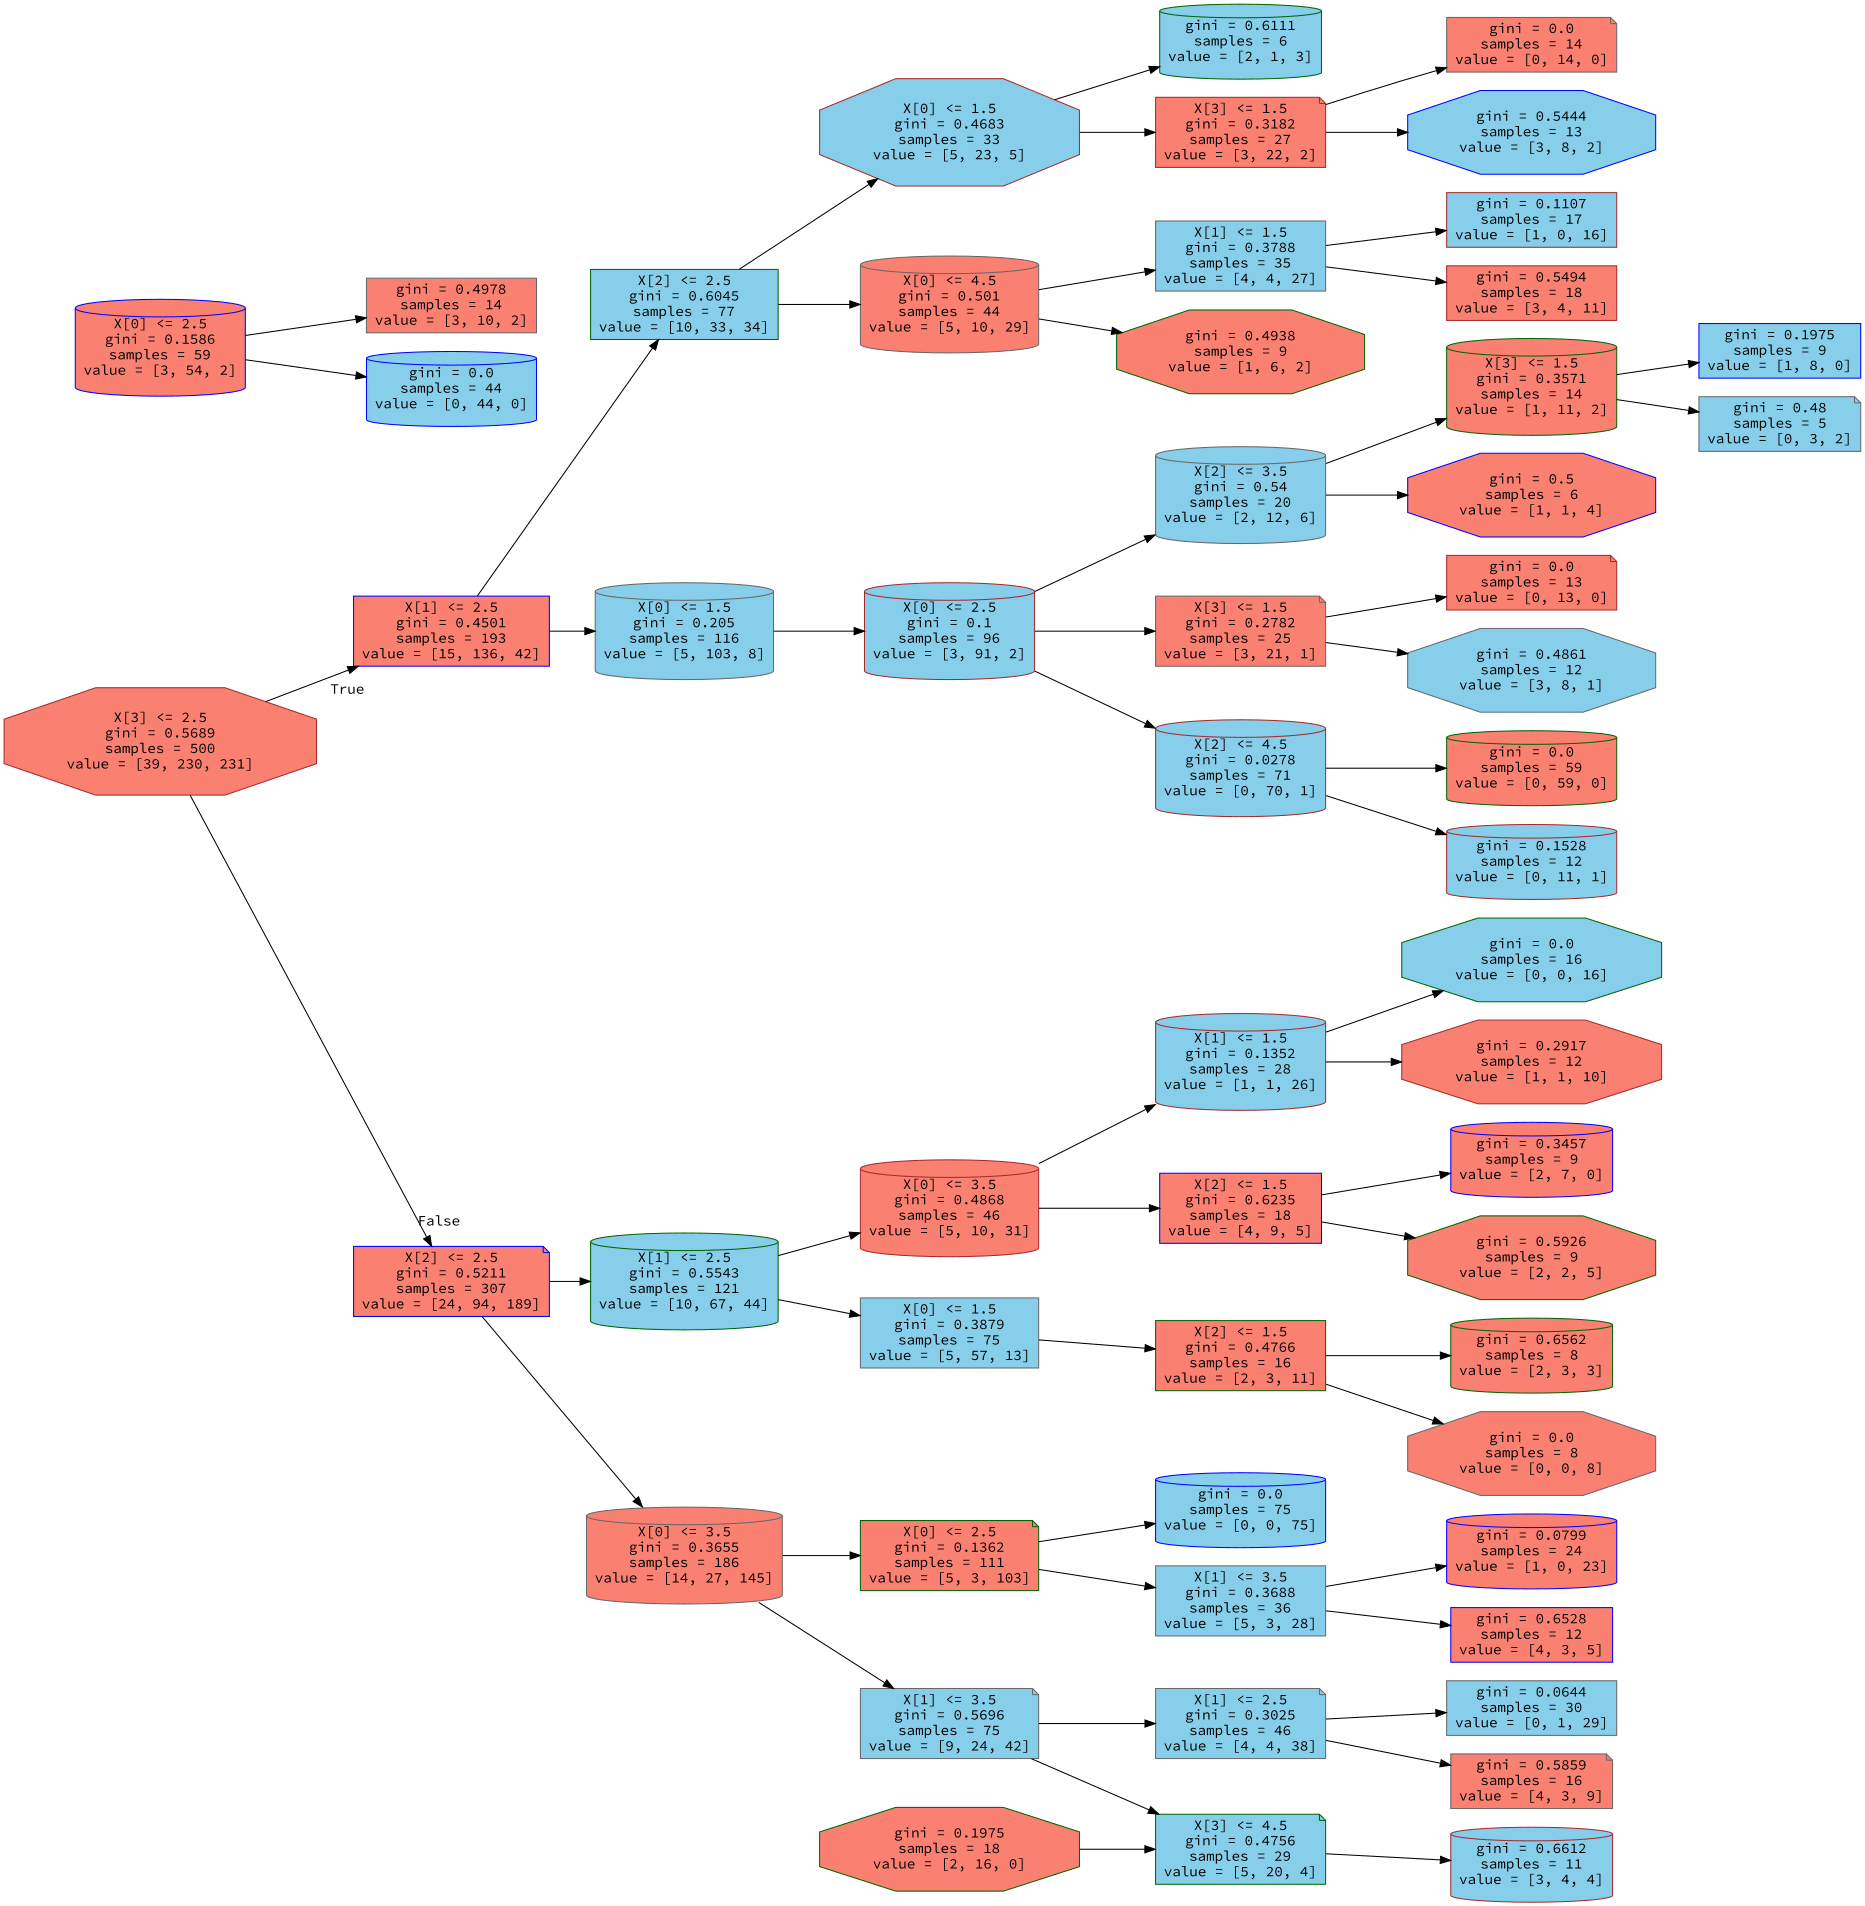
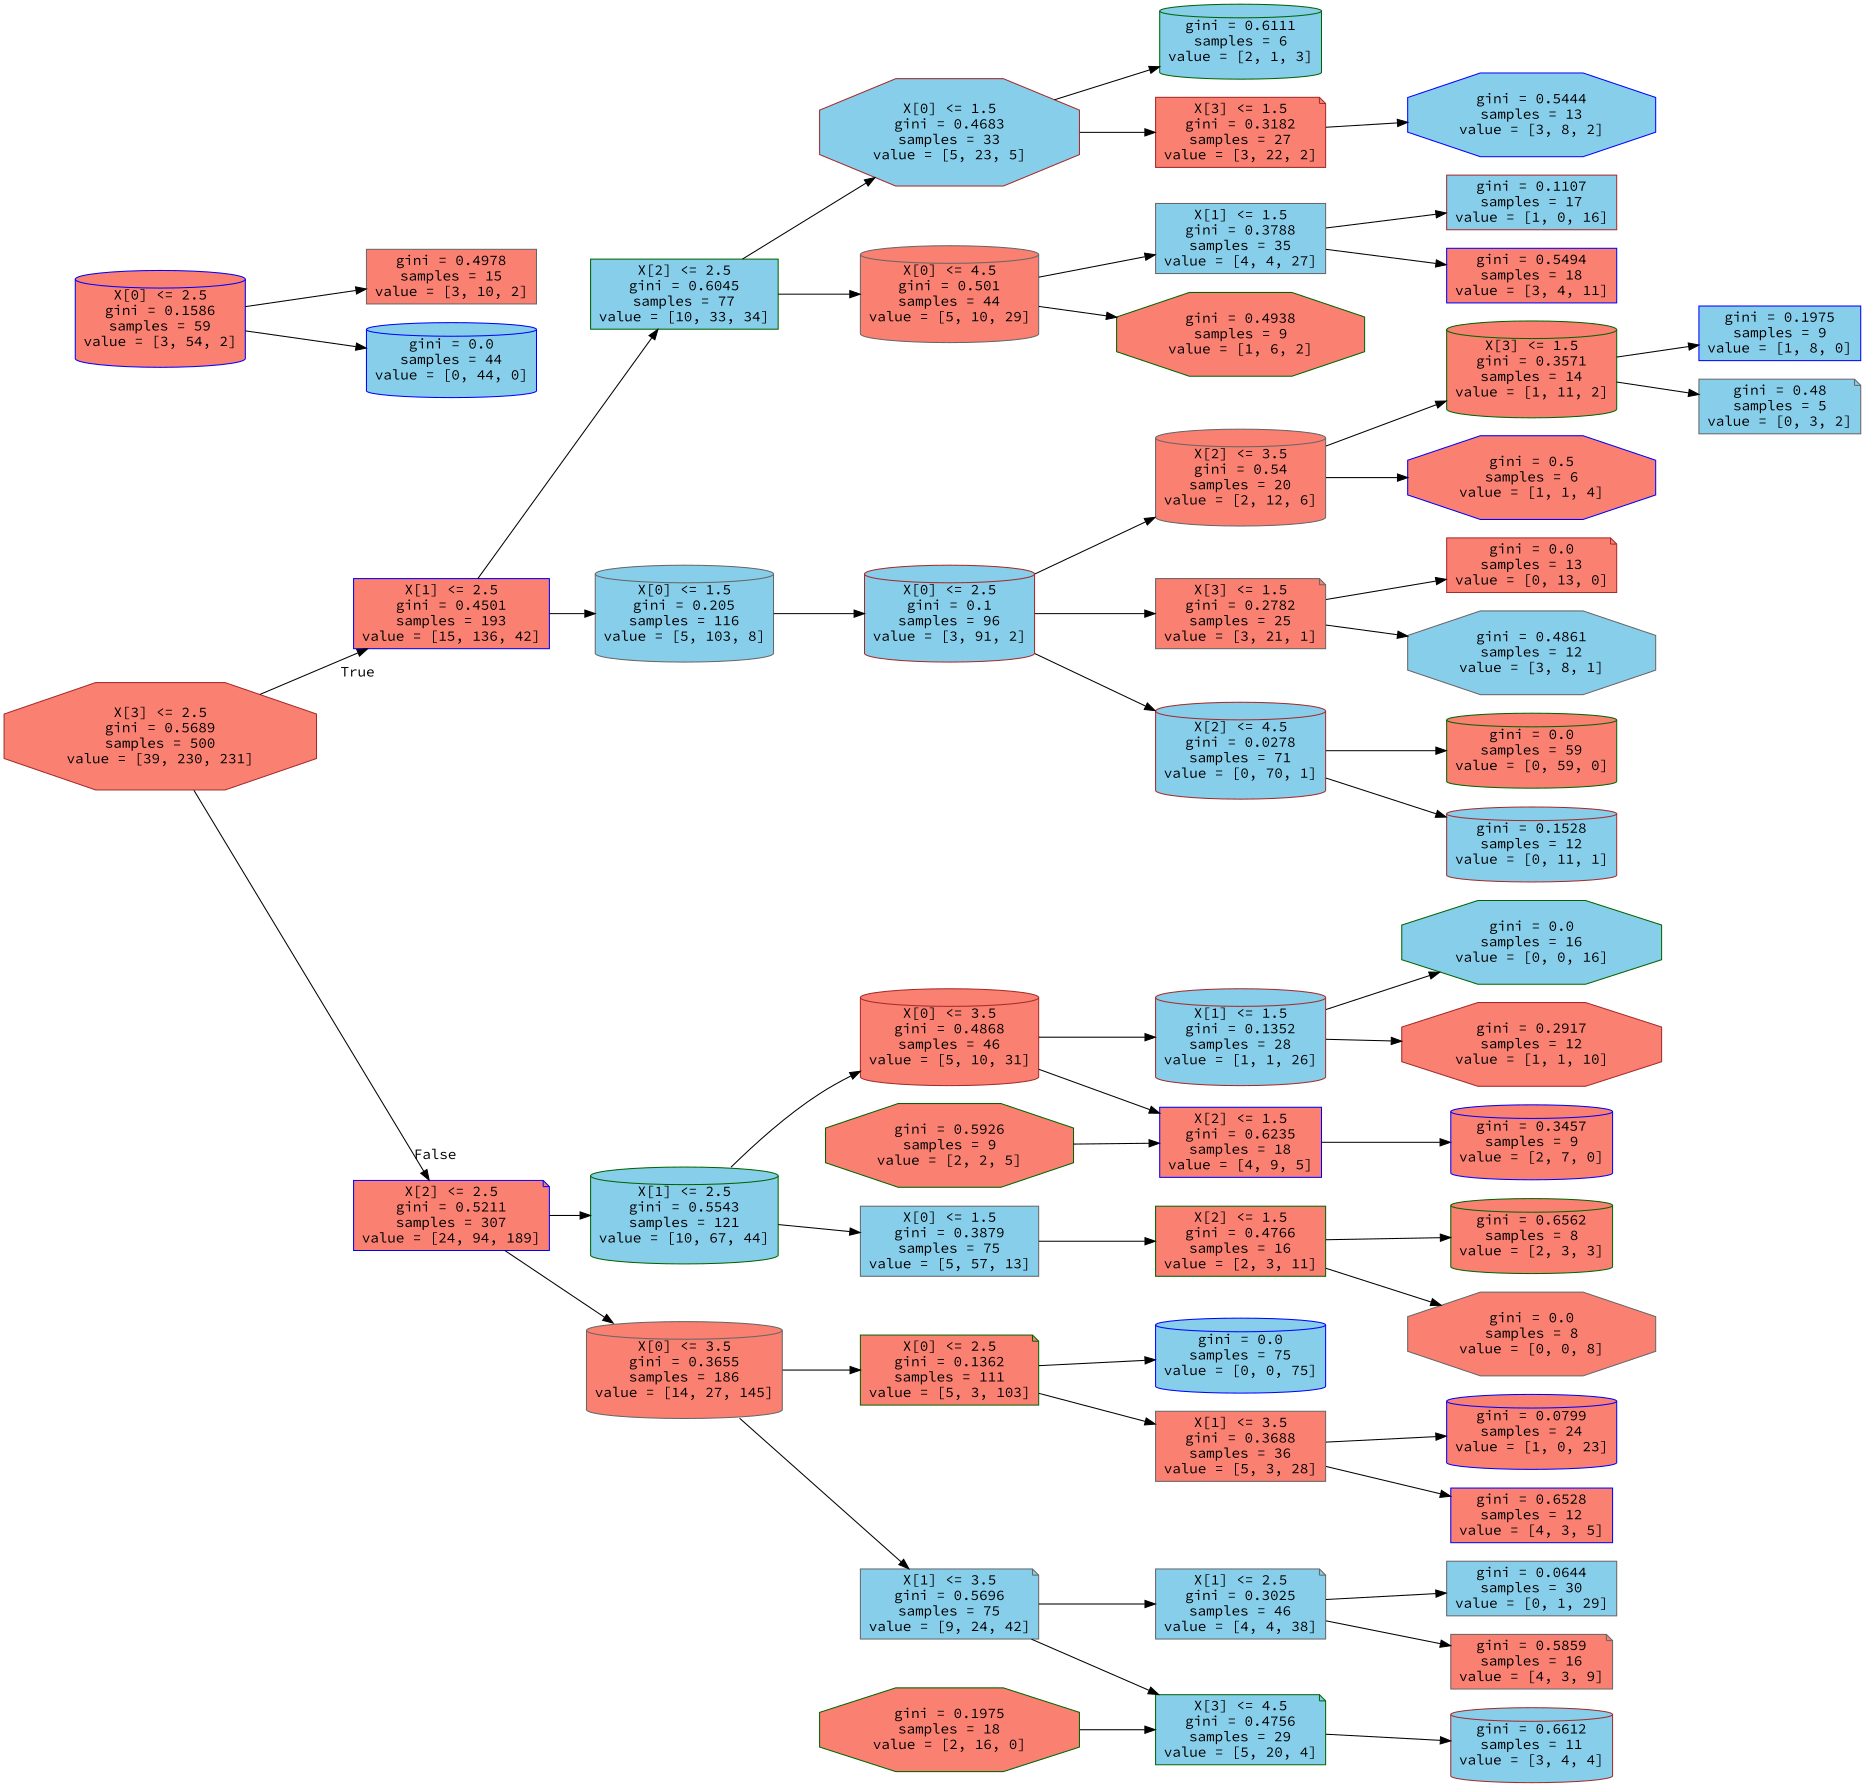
node "gini = 0.0 samples = 14 value = [0, 14, 0]": removed
node "gini = 0.5494 samples = 18 value = [3, 4, 11]": color brown -> blue
node "gini = 0.4978 samples = 14 value = [3, 10, 2]": label "gini = 0.4978 samples = 14 value = [3, 10, 2]" -> "gini = 0.4978 samples = 15 value = [3, 10, 2]"
node "X[2] <= 3.5 gini = 0.54 samples = 20 value = [2, 12, 6]": fillcolor skyblue -> salmon
edge "X[2] <= 1.5 gini = 0.6235 samples = 18 value = [4, 9, 5]" -> "gini = 0.5926 samples = 9 value = [2, 2, 5]": reversed
node "X[1] <= 3.5 gini = 0.3688 samples = 36 value = [5, 3, 28]": fillcolor skyblue -> salmon
